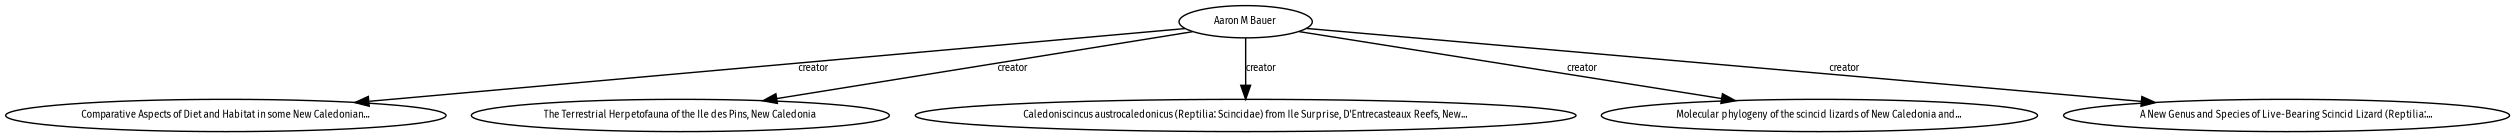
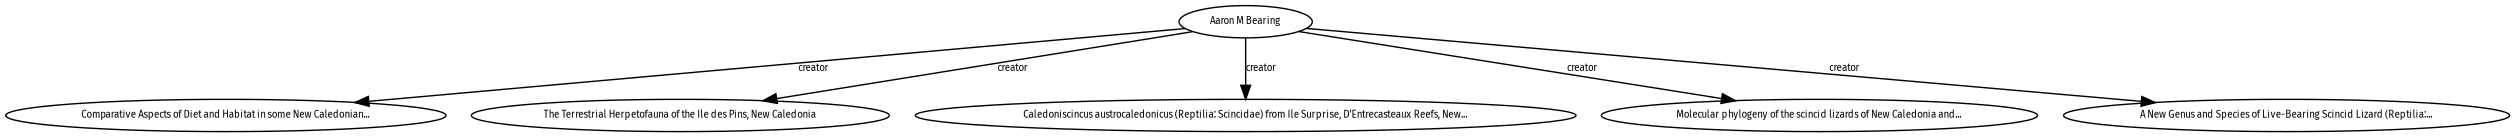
node "Aaron M Bauer": label "Aaron M Bauer" -> "Aaron M Bearing"
